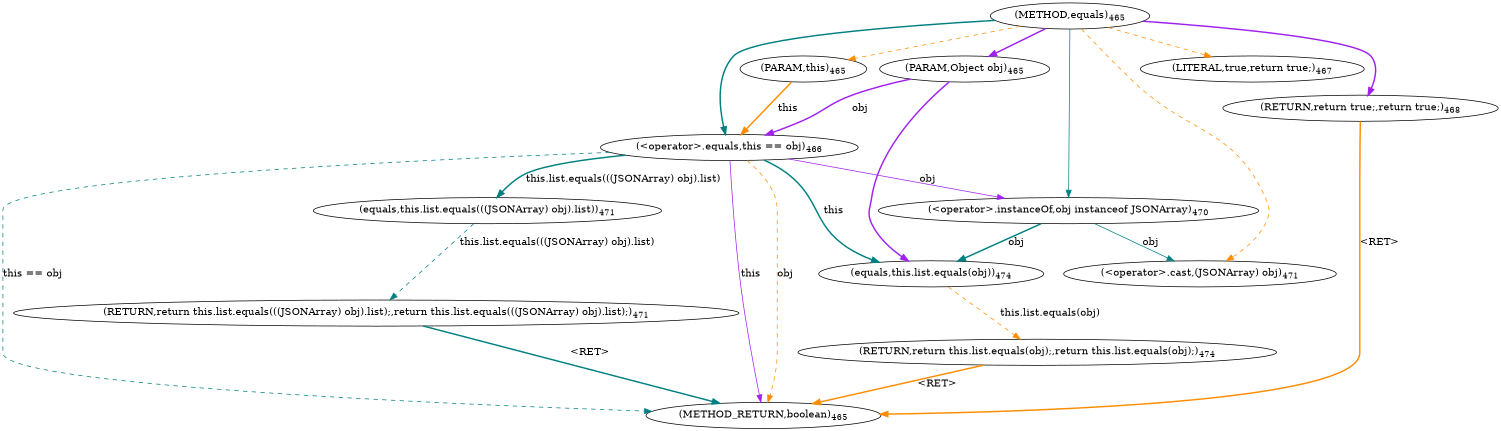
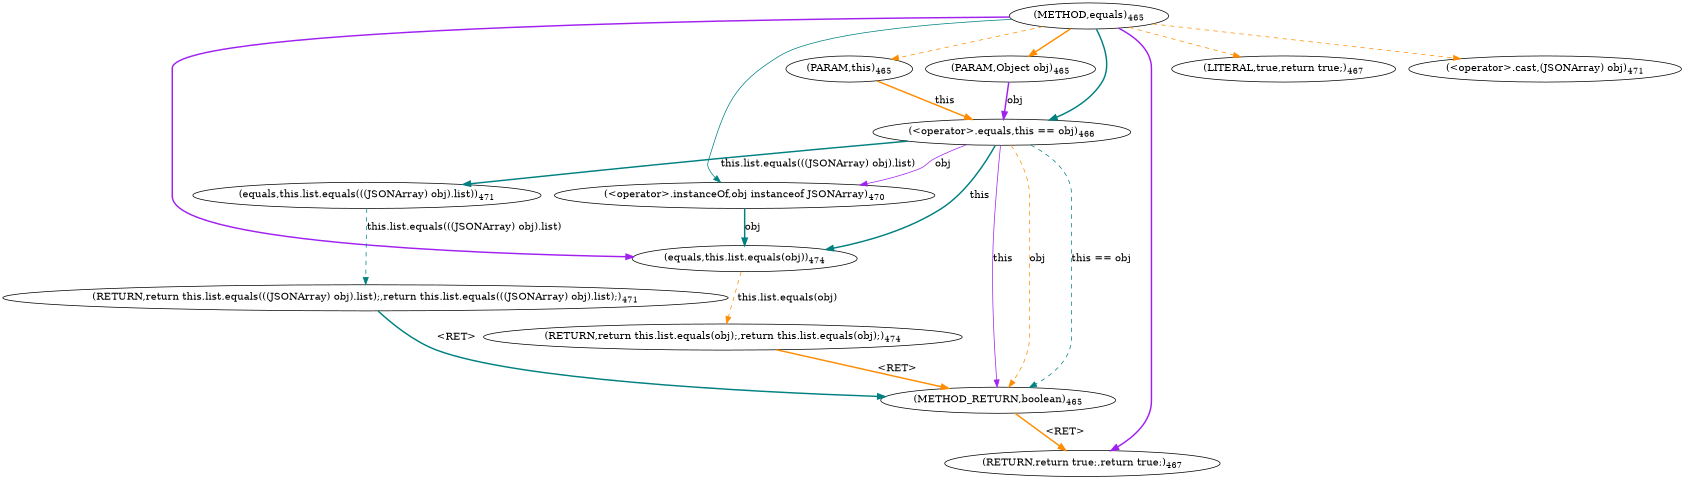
edge "(METHOD,equals)" -> "(PARAM,Object obj)": color purple -> darkorange
node "(RETURN,return true;,return true;)": text "468" -> "467"
edge "(PARAM,Object obj)" -> "(equals,this.list.equals(obj))": now "(METHOD,equals)" -> "(equals,this.list.equals(obj))"
edge "(<operator>.instanceOf,obj instanceof JSONArray)" -> "(<operator>.cast,(JSONArray) obj)": removed, label "obj"
edge "(RETURN,return true;,return true;)" -> "(METHOD_RETURN,boolean)": reversed
